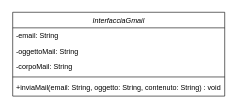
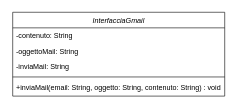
node "-email: String": label "-email: String" -> "-contenuto: String"
node "-corpoMail: String": label "-corpoMail: String" -> "-inviaMail: String"
